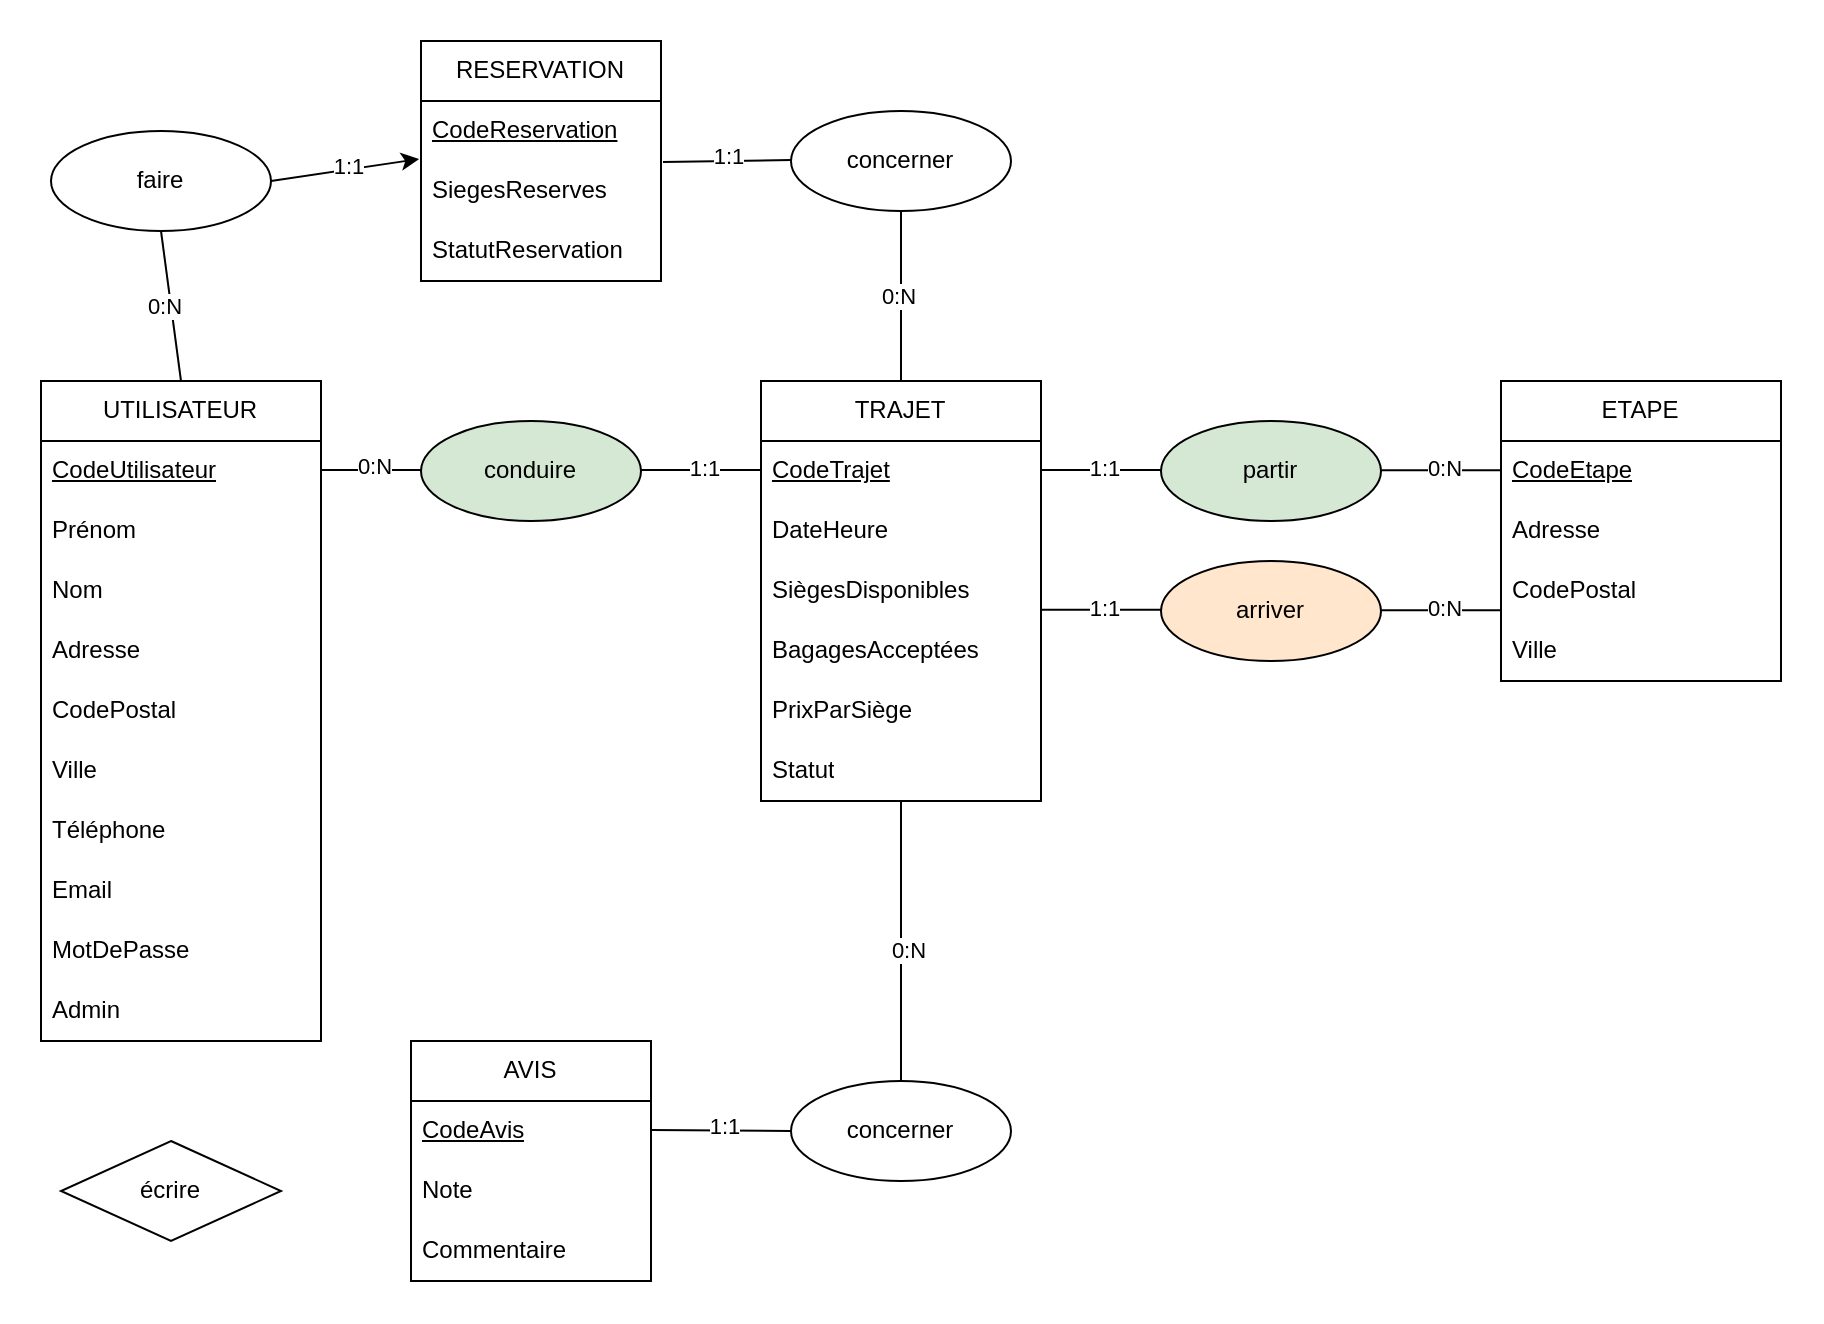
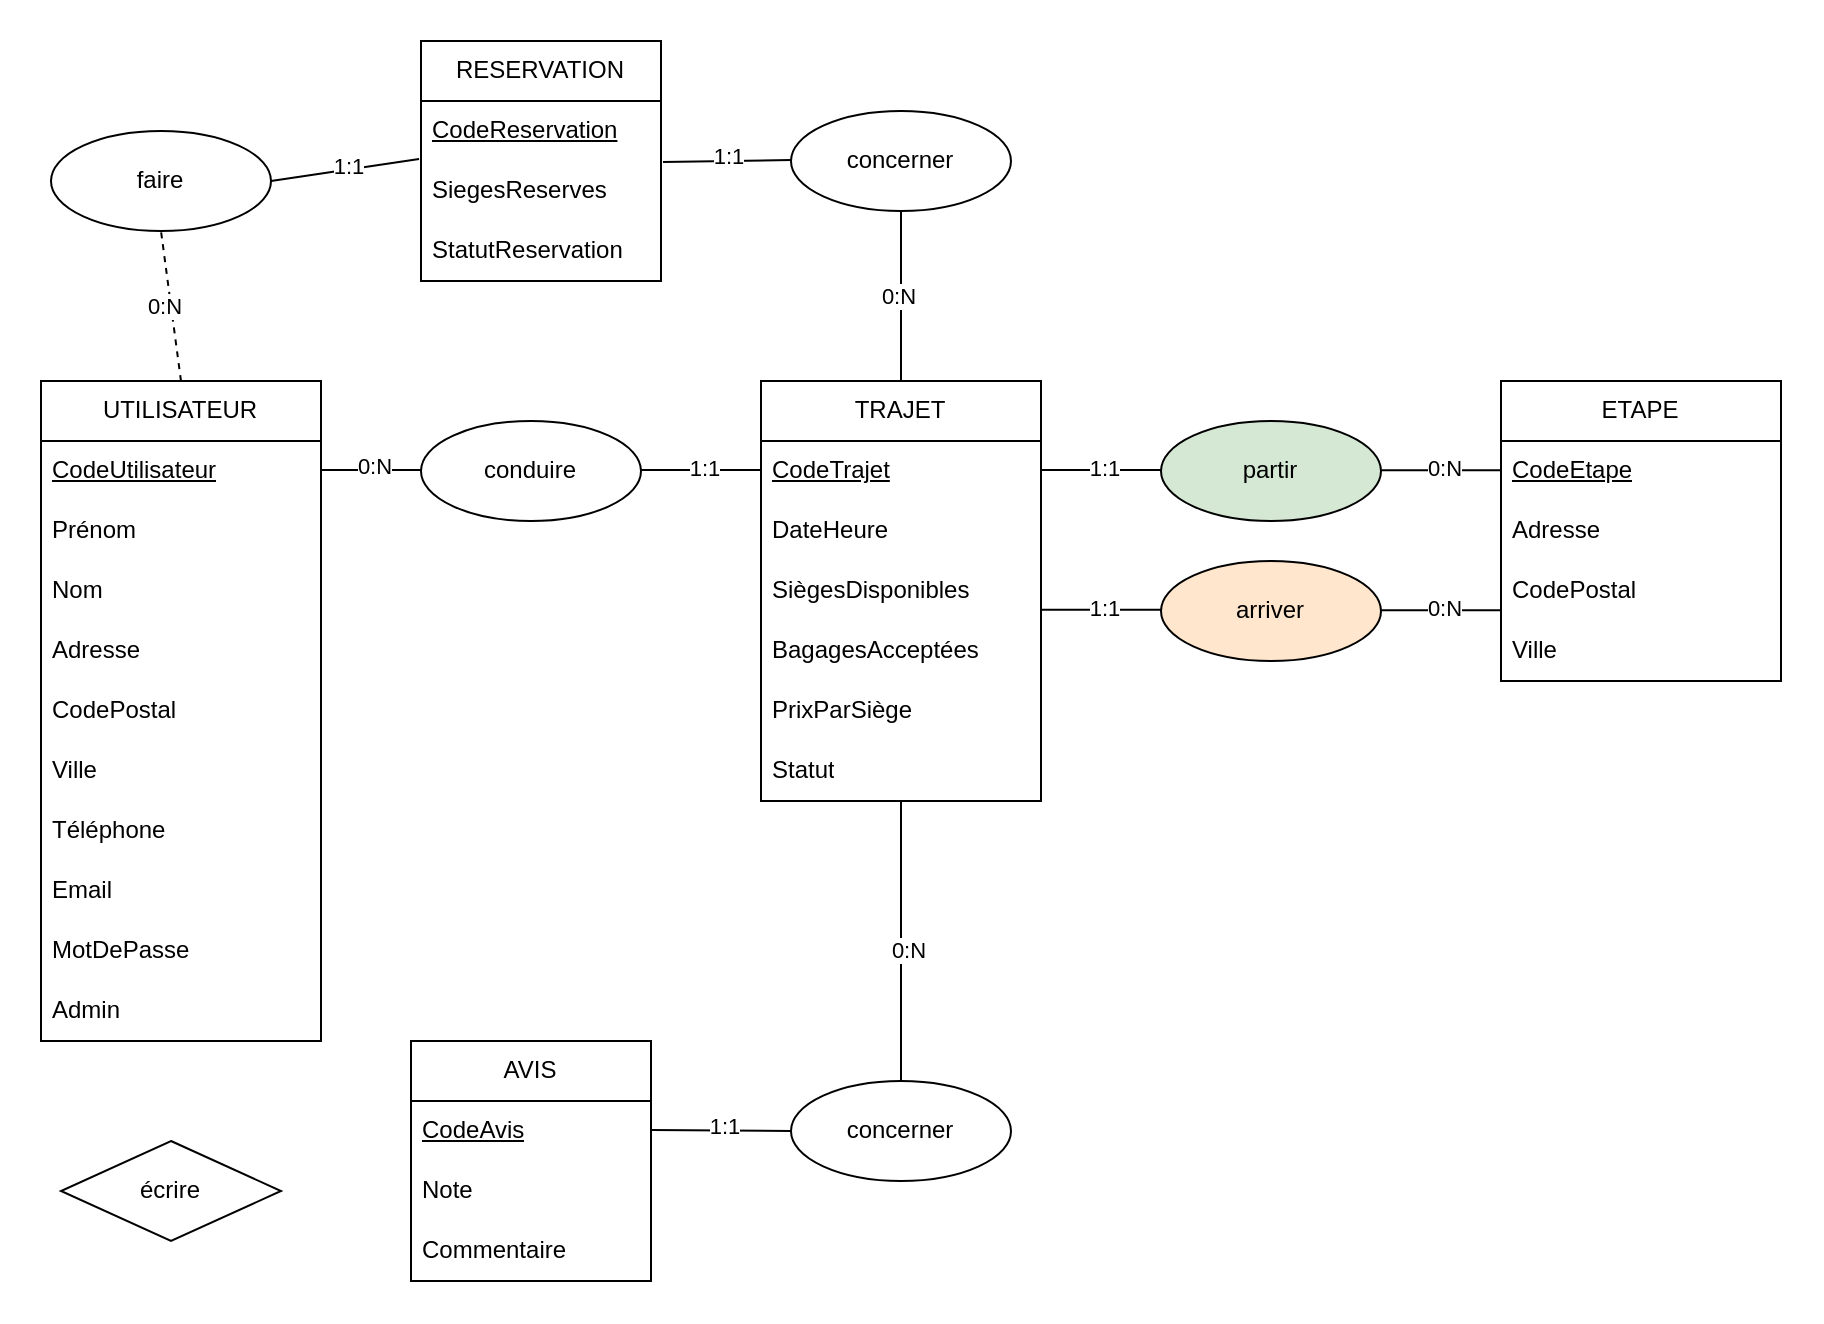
edge "faire" -> "CodeReservation": arrowhead classic -> none
edge "faire" -- "UTILISATEUR": style solid -> dashed
node "conduire": fillcolor #d5e8d4 -> #ffffff
